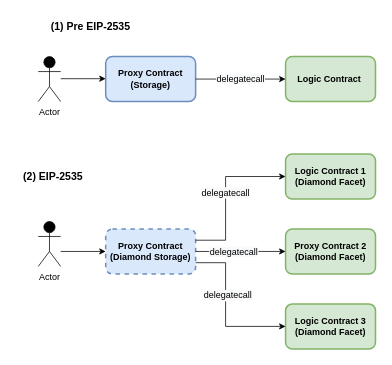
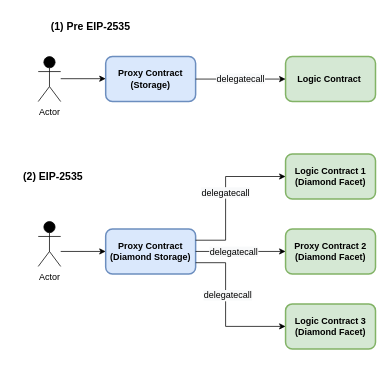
node "Proxy Contract (Diamond Storage)": style dashed -> solid
